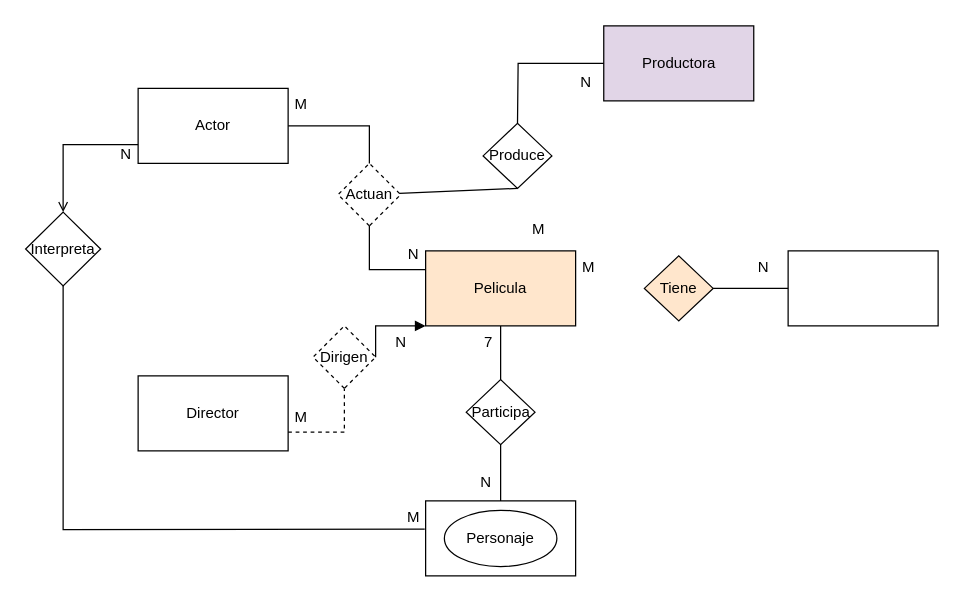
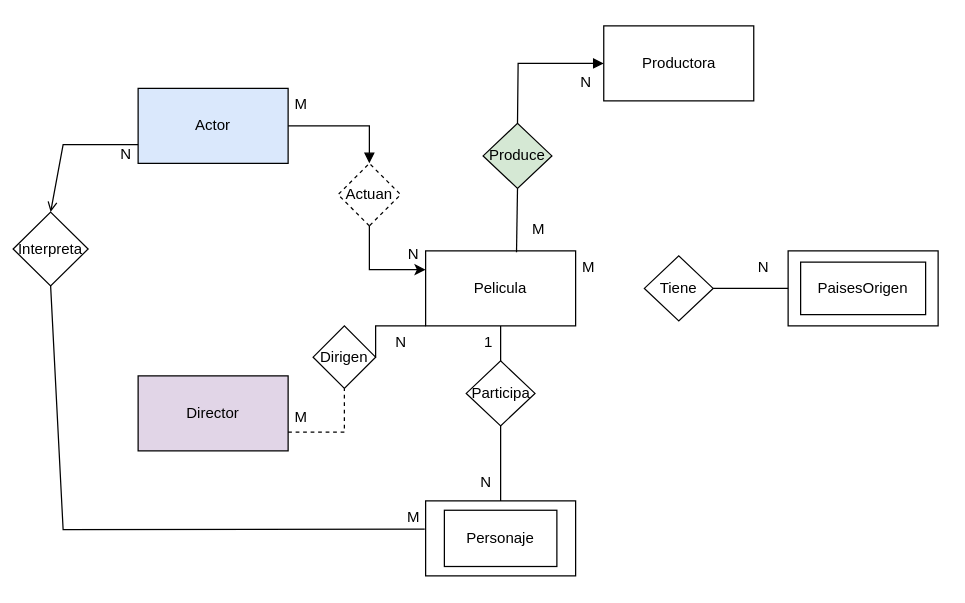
edge "Productora" -- "Produce": arrowhead none -> block
node "Productora": fillcolor #e1d5e7 -> #ffffff
node "Actor": fillcolor #ffffff -> #dae8fc
edge "Actor" -- "Actuan": arrowhead none -> block
node "Produce": fillcolor #ffffff -> #d5e8d4
edge "Produce" -- "Actuan": now "Produce" -- "Pelicula"
node "Interpreta": moved (63, 249) -> (51, 249)
edge "Actuan" -- "Pelicula": arrowhead none -> classic
node "Pelicula": fillcolor #ffe6cc -> #ffffff
node "Tiene": fillcolor #ffe6cc -> #ffffff
node "PaisesOrigen": added
edge "Dirigen" -> "Pelicula": arrowhead block -> none
node "7": label "7" -> "1"
node "Dirigen": style dashed -> solid
node "Participa": moved (501, 412) -> (501, 393)
node "Director": fillcolor #ffffff -> #e1d5e7
node "Personaje": shape ellipse -> rectangle
